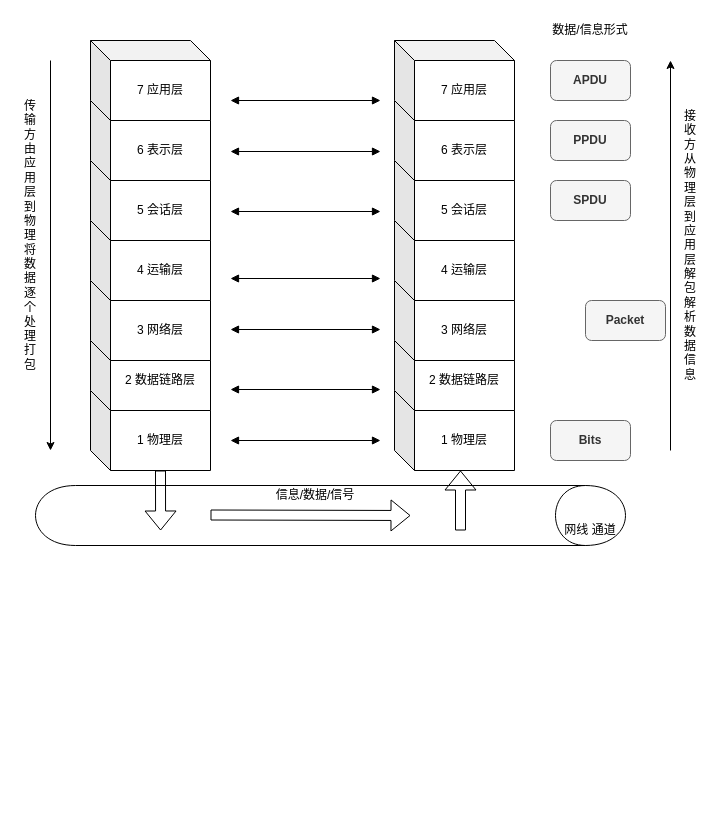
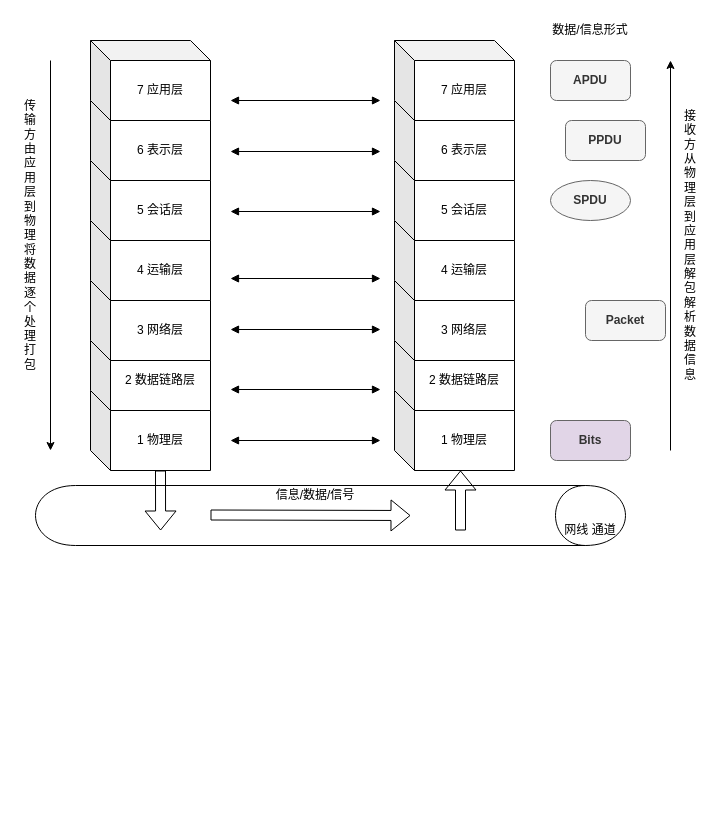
node "PPDU": moved (591, 141) -> (606, 141)
node "SPDU": shape rounded rectangle -> ellipse
node "Bits": fillcolor #f5f5f5 -> #e1d5e7
